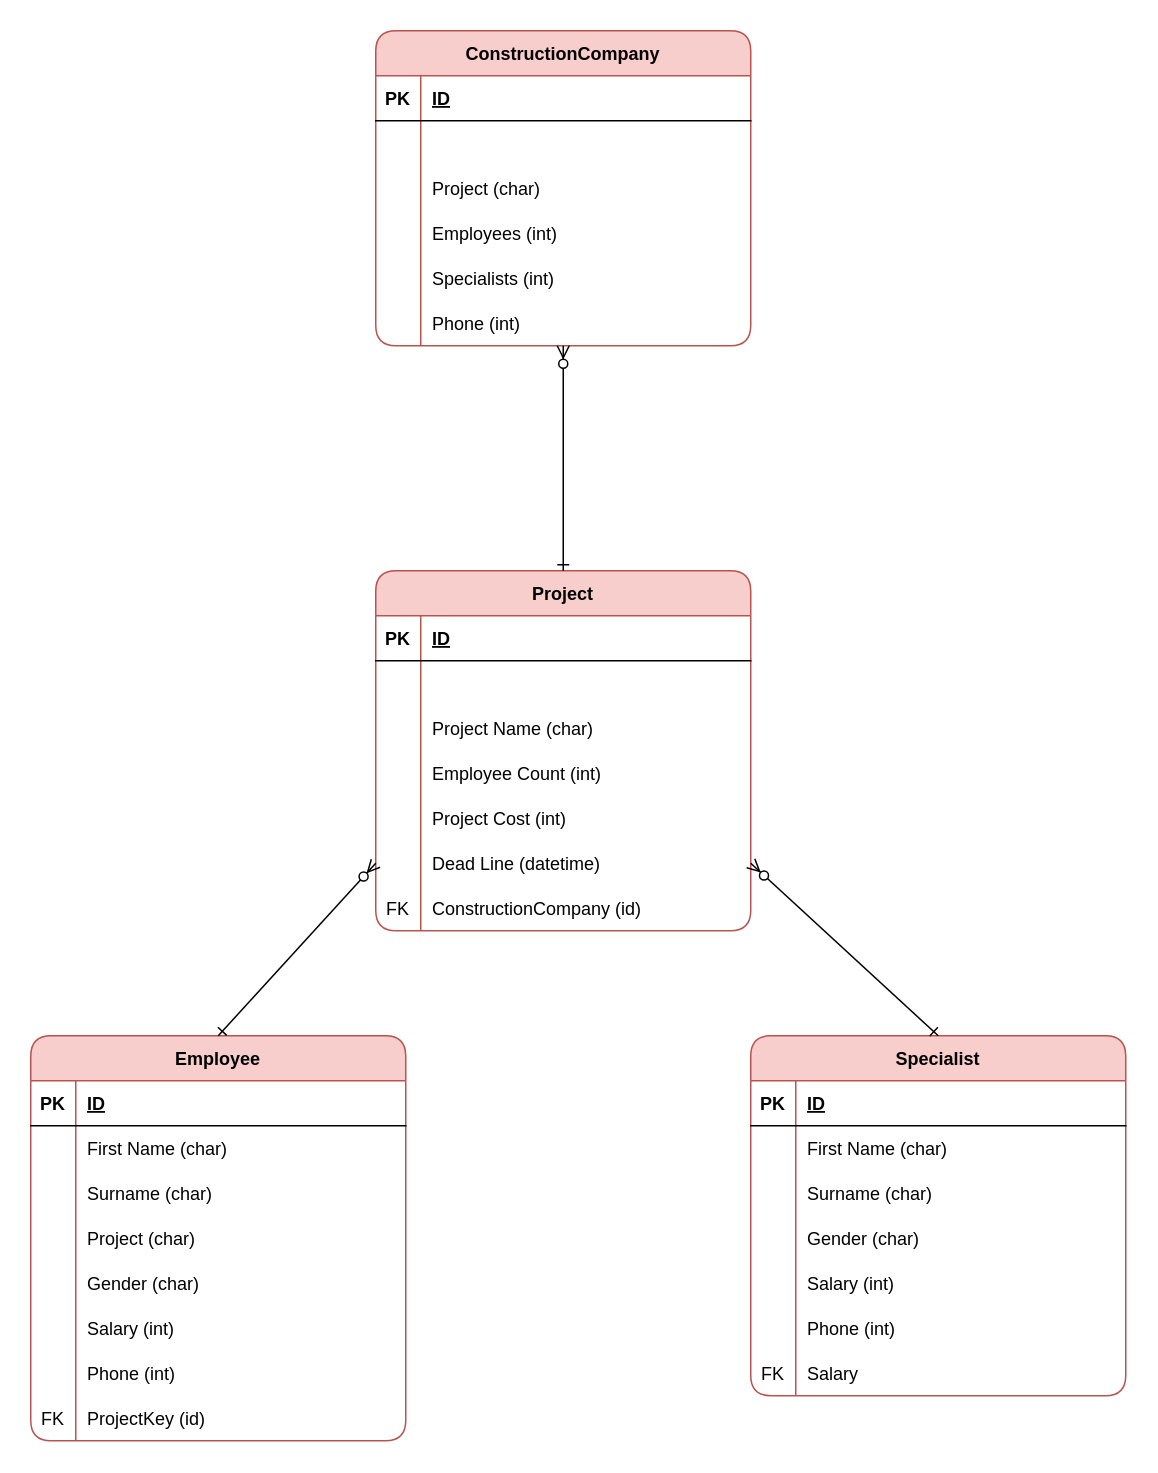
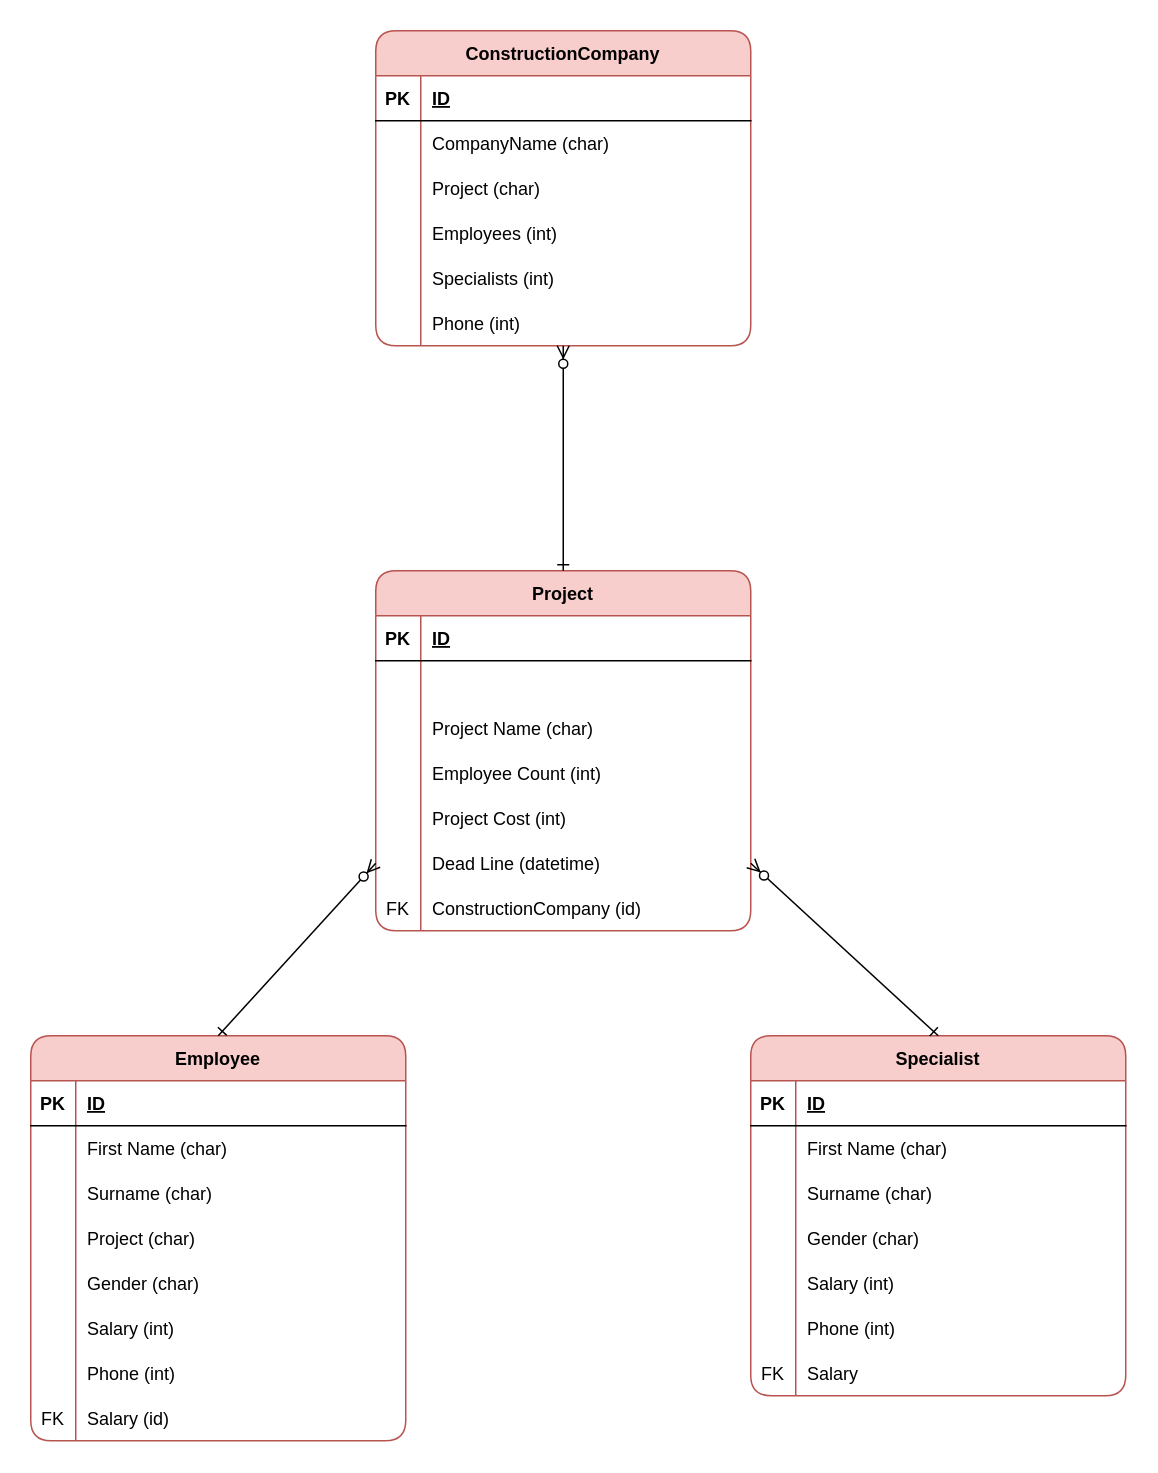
node "CompanyName (char)": added
node "ProjectKey (id)": label "ProjectKey (id)" -> "Salary (id)"
